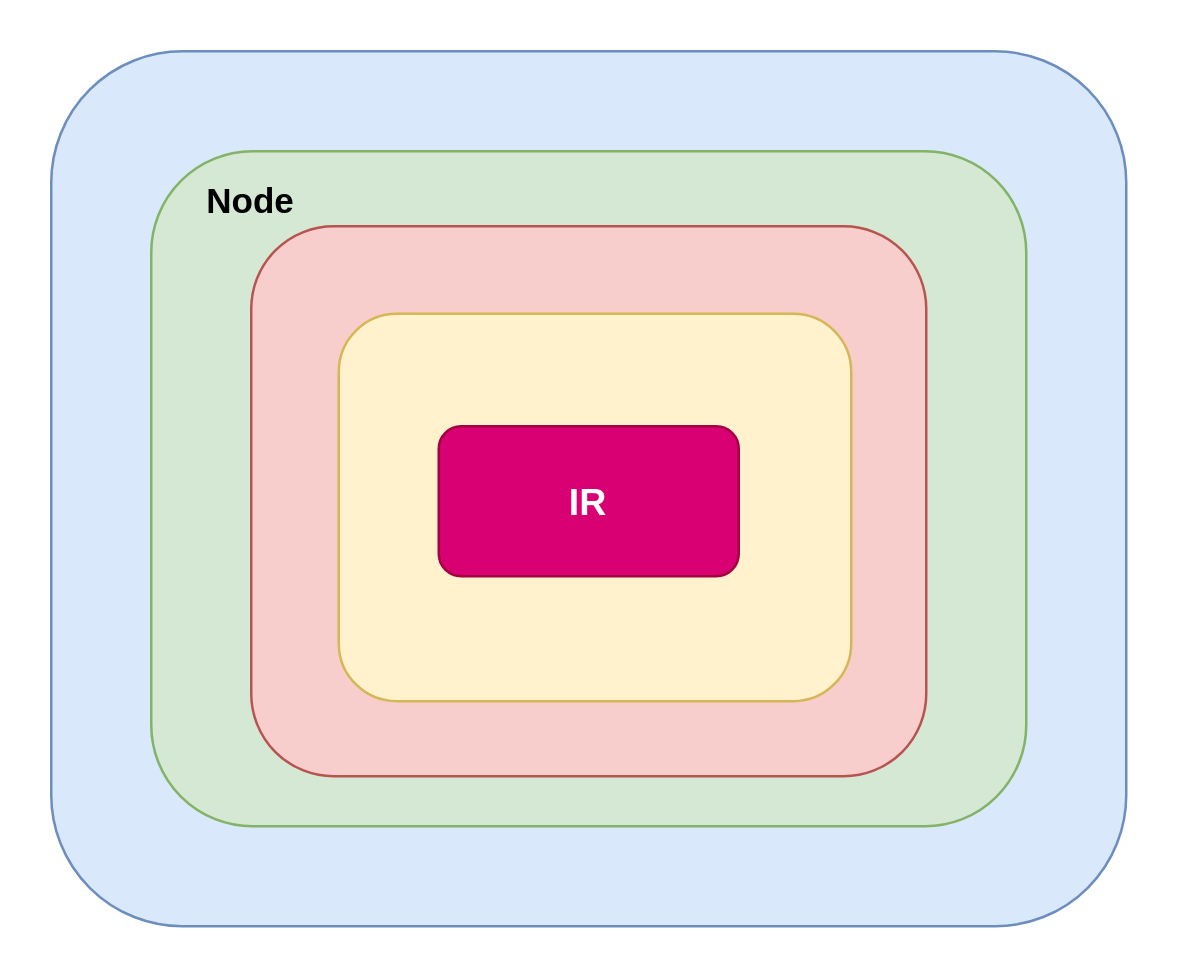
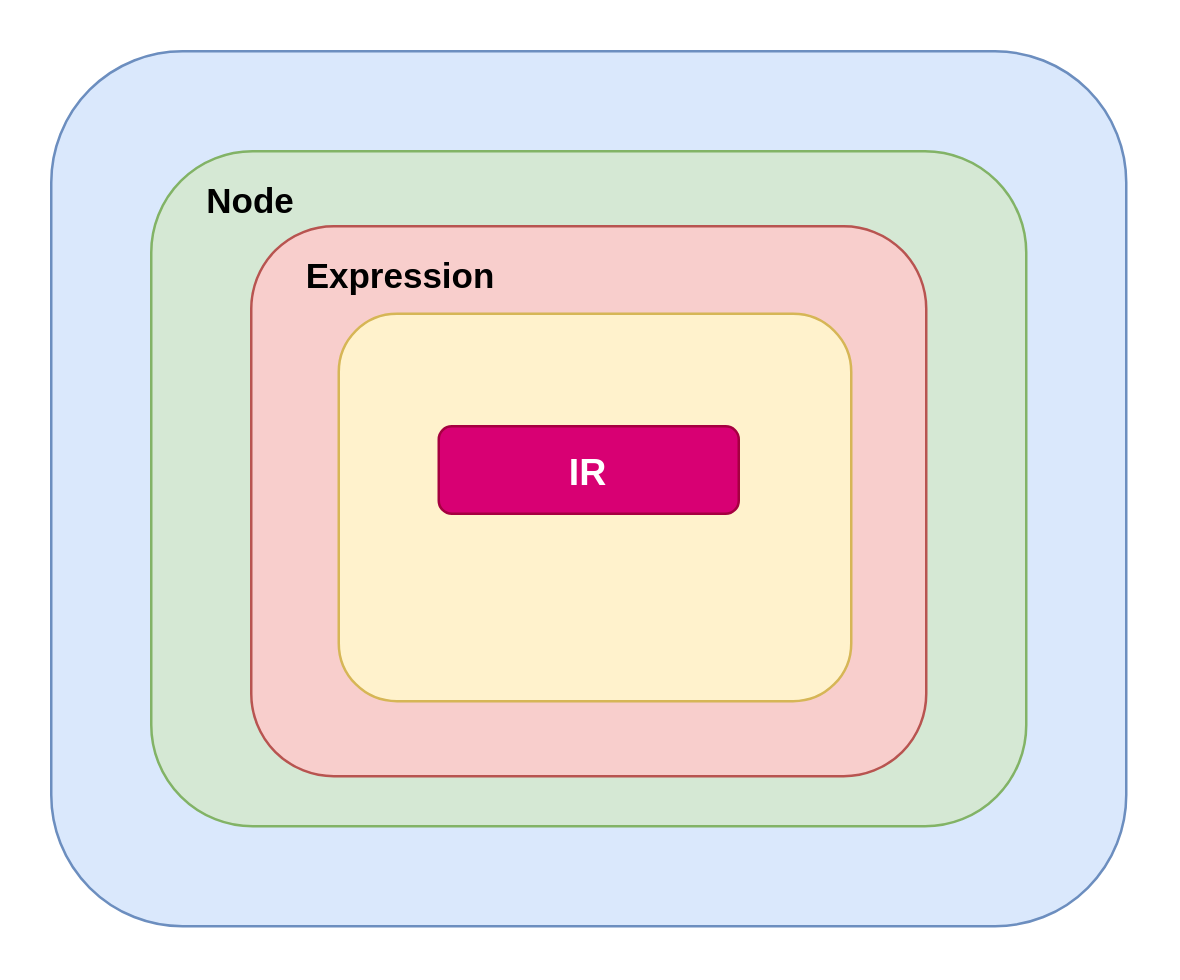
node "Expression": added
node "IR": size 300x150 -> 300x88
